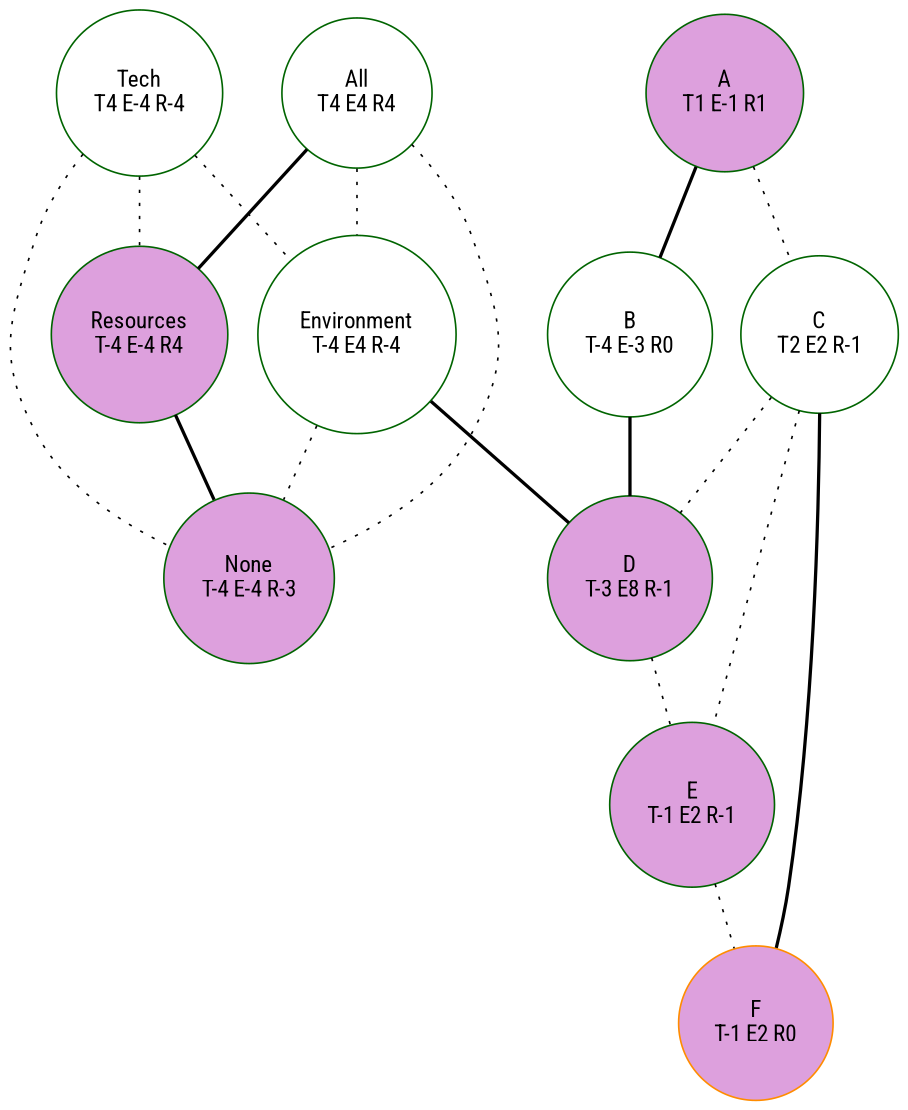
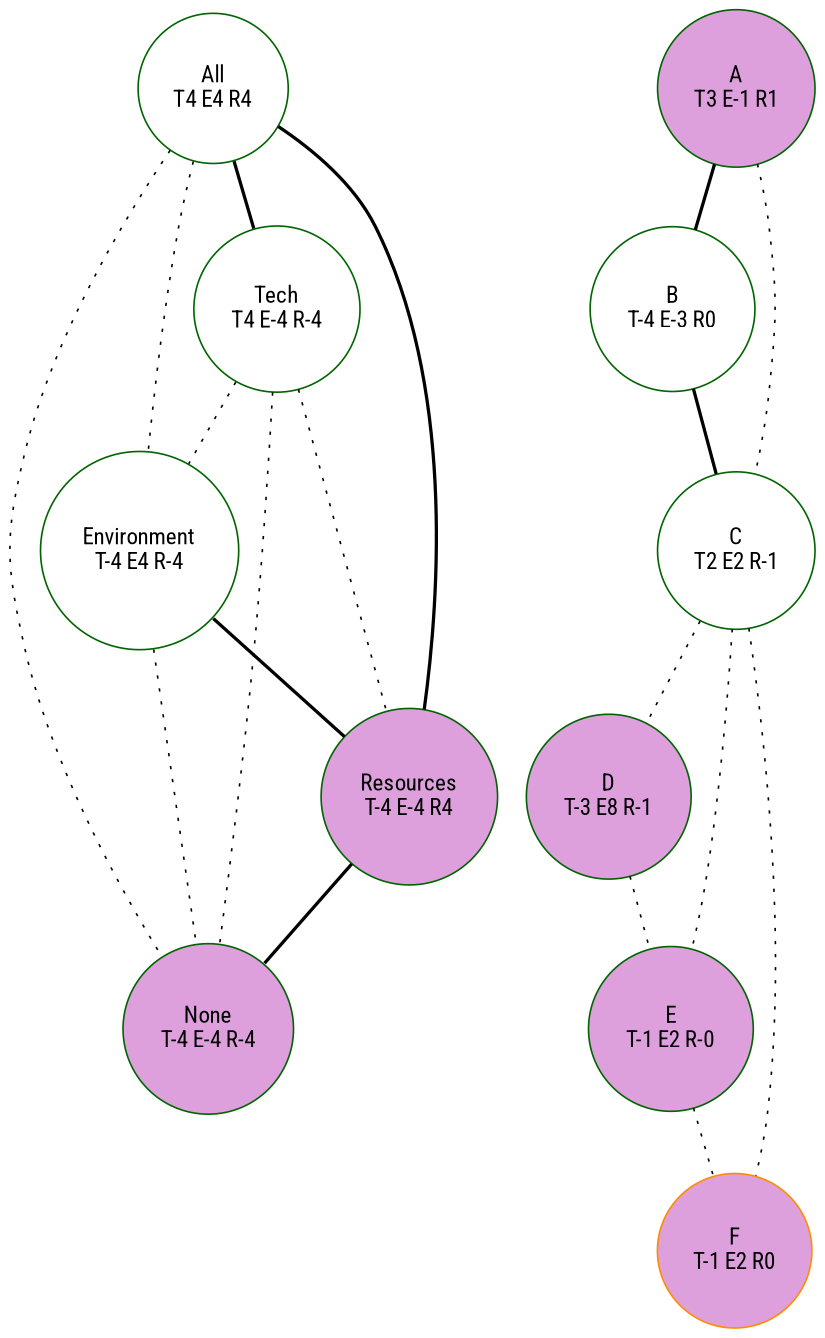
node "A T1 E-1 R1": label "A T1 E-1 R1" -> "A T3 E-1 R1"
edge "All T4 E4 R4" -- "Tech T4 E-4 R-4": added
edge "B T-4 E-3 R0" -- "D T-3 E8 R-1": now "B T-4 E-3 R0" -- "C T2 E2 R-1"
edge "Environment T-4 E4 R-4" -- "D T-3 E8 R-1": now "Environment T-4 E4 R-4" -- "Resources T-4 E-4 R4"
node "None T-4 E-4 R-3": label "None T-4 E-4 R-3" -> "None T-4 E-4 R-4"
edge "C T2 E2 R-1" -- "F T-1 E2 R0": style bold -> dotted
node "E T-1 E2 R-1": label "E T-1 E2 R-1" -> "E T-1 E2 R-0"
